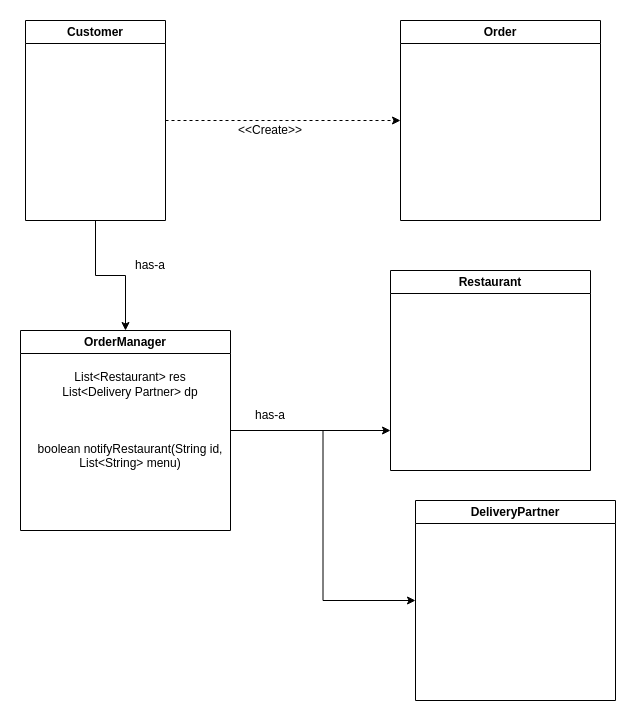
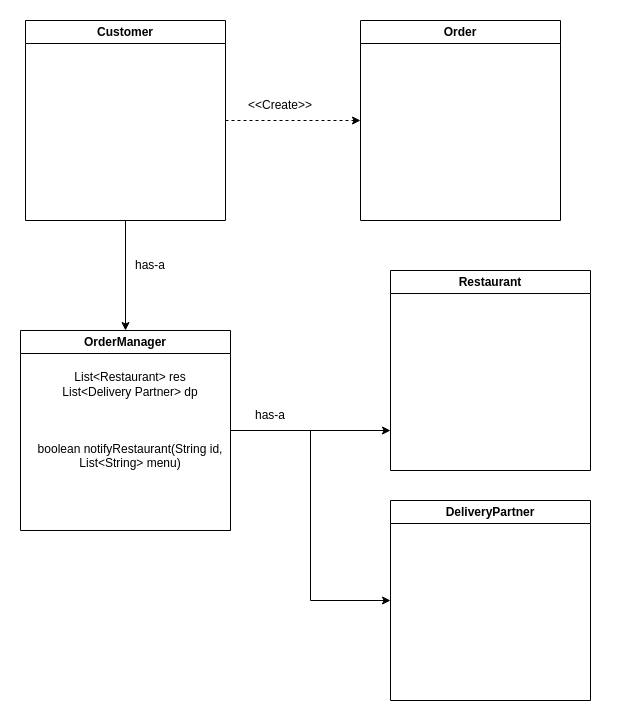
node "Customer": size 140x200 -> 200x200
node "Order": moved (501, 121) -> (461, 121)
node "<<Create>>": moved (271, 131) -> (281, 106)
node "DeliveryPartner": moved (516, 601) -> (491, 601)
